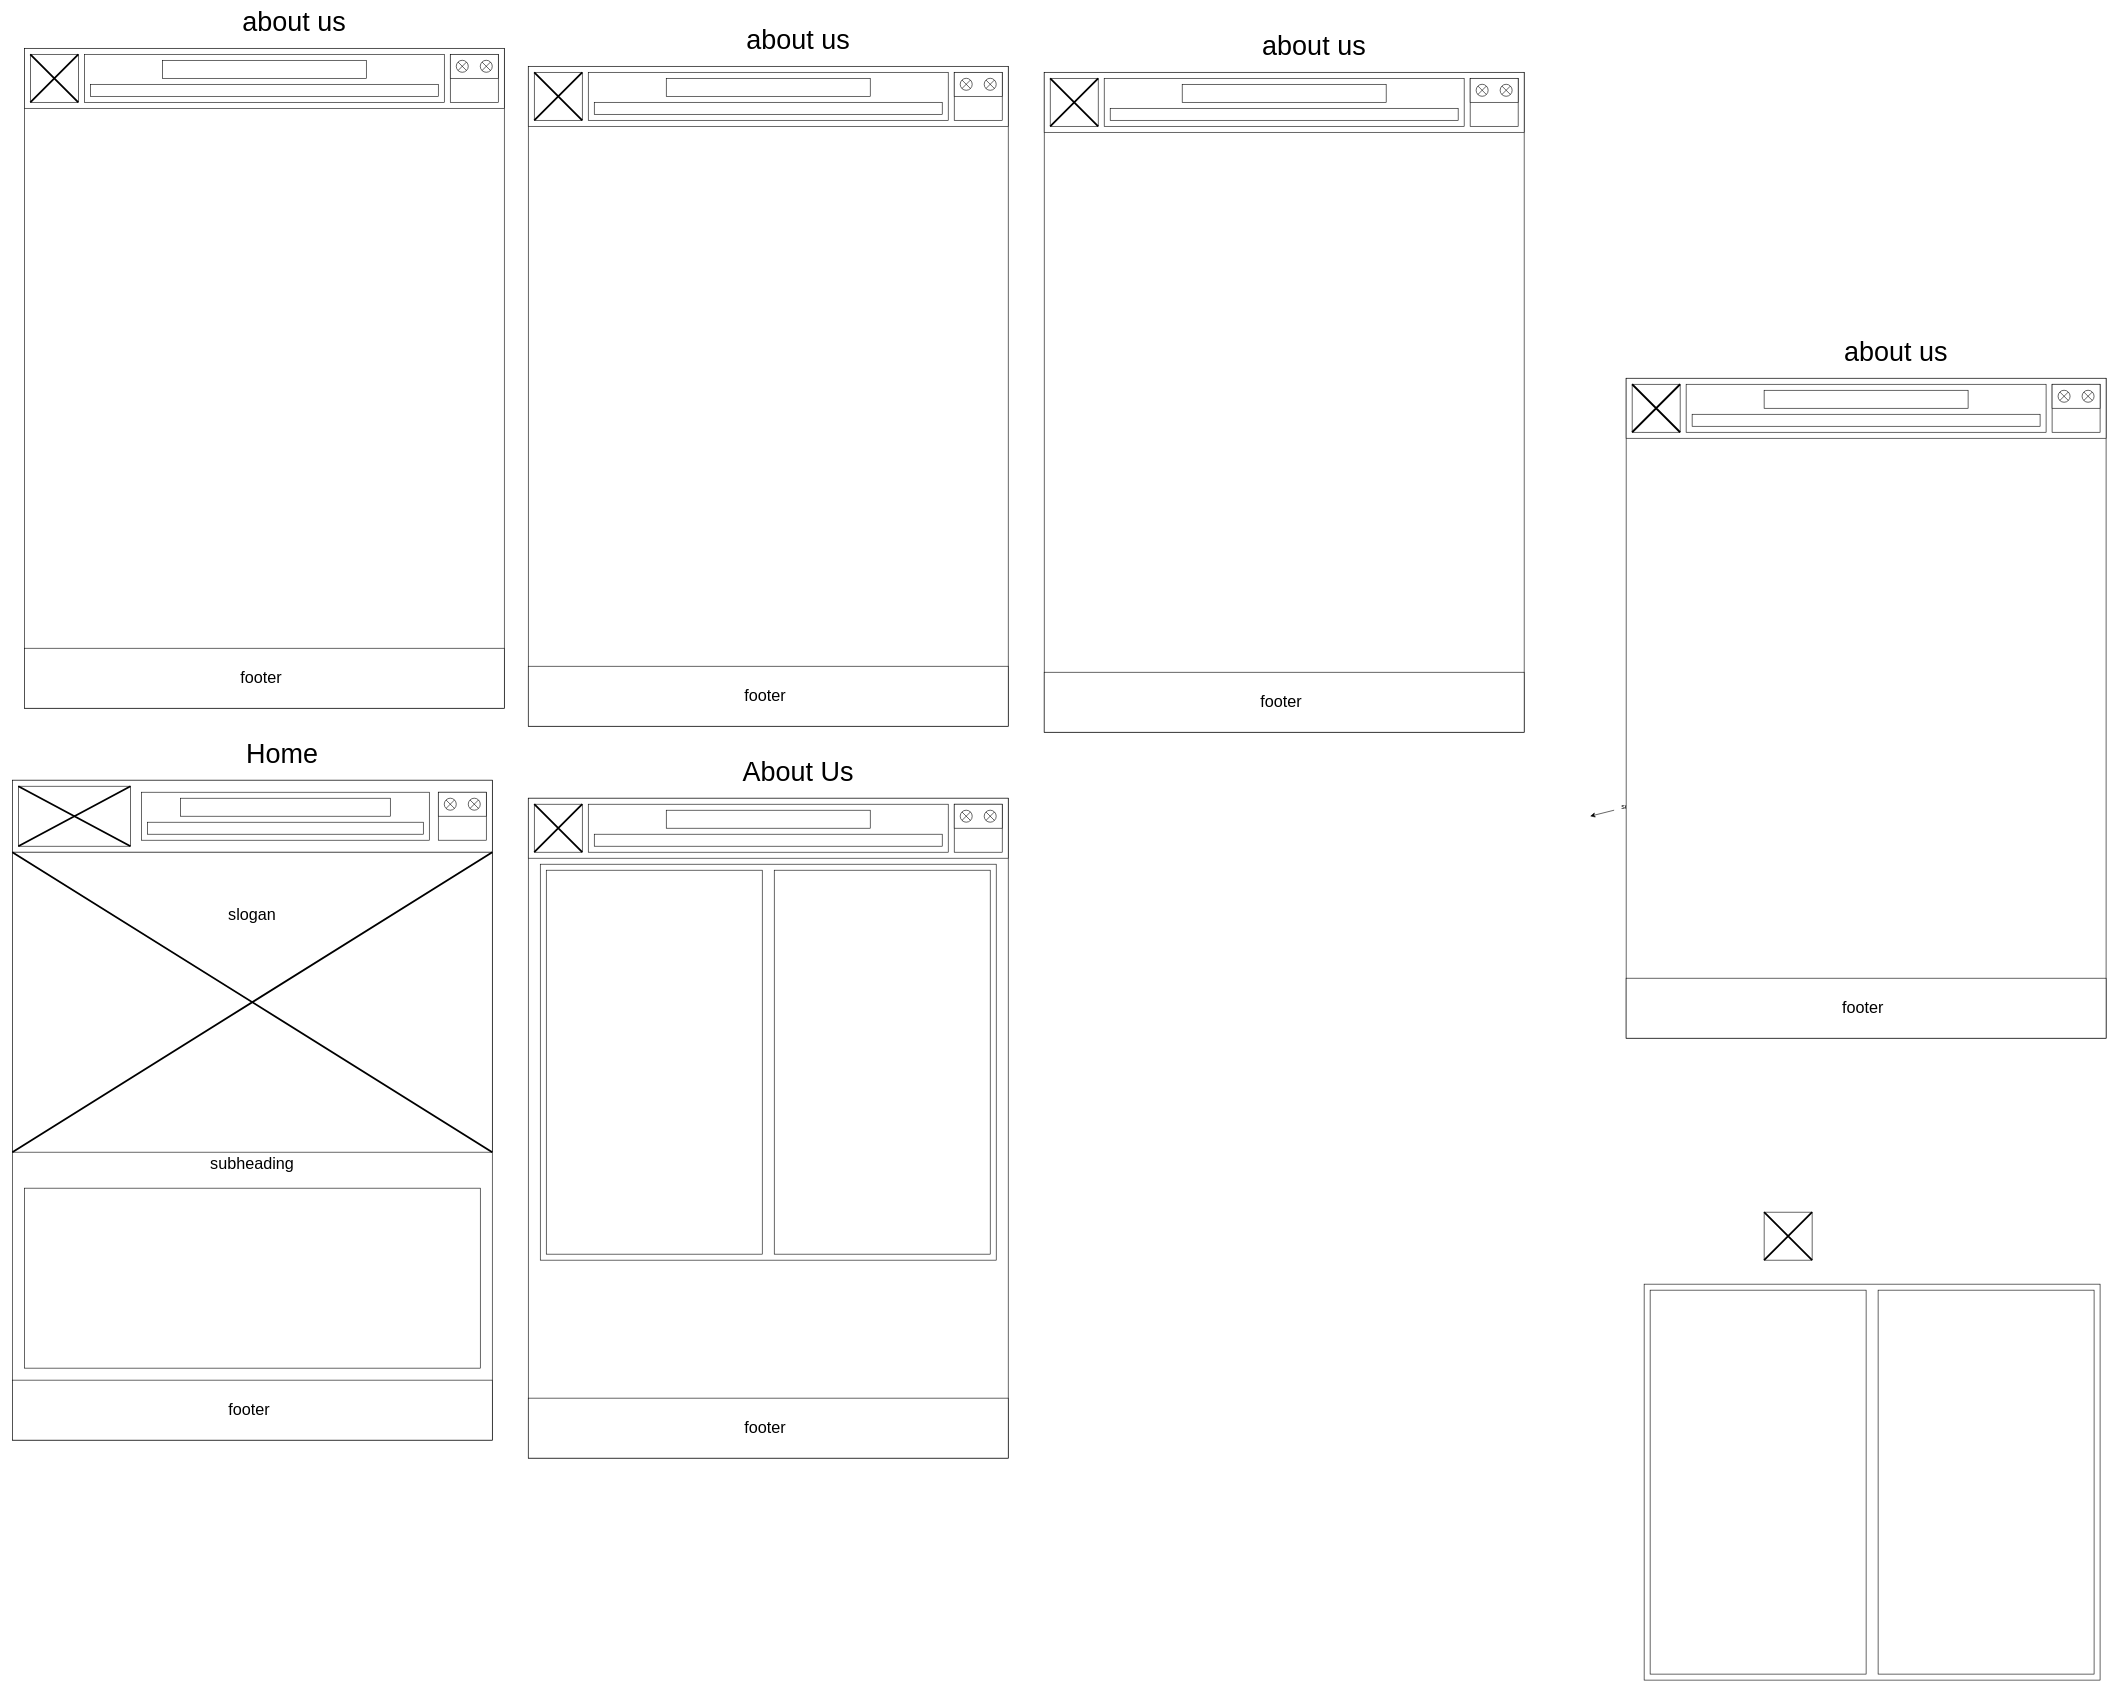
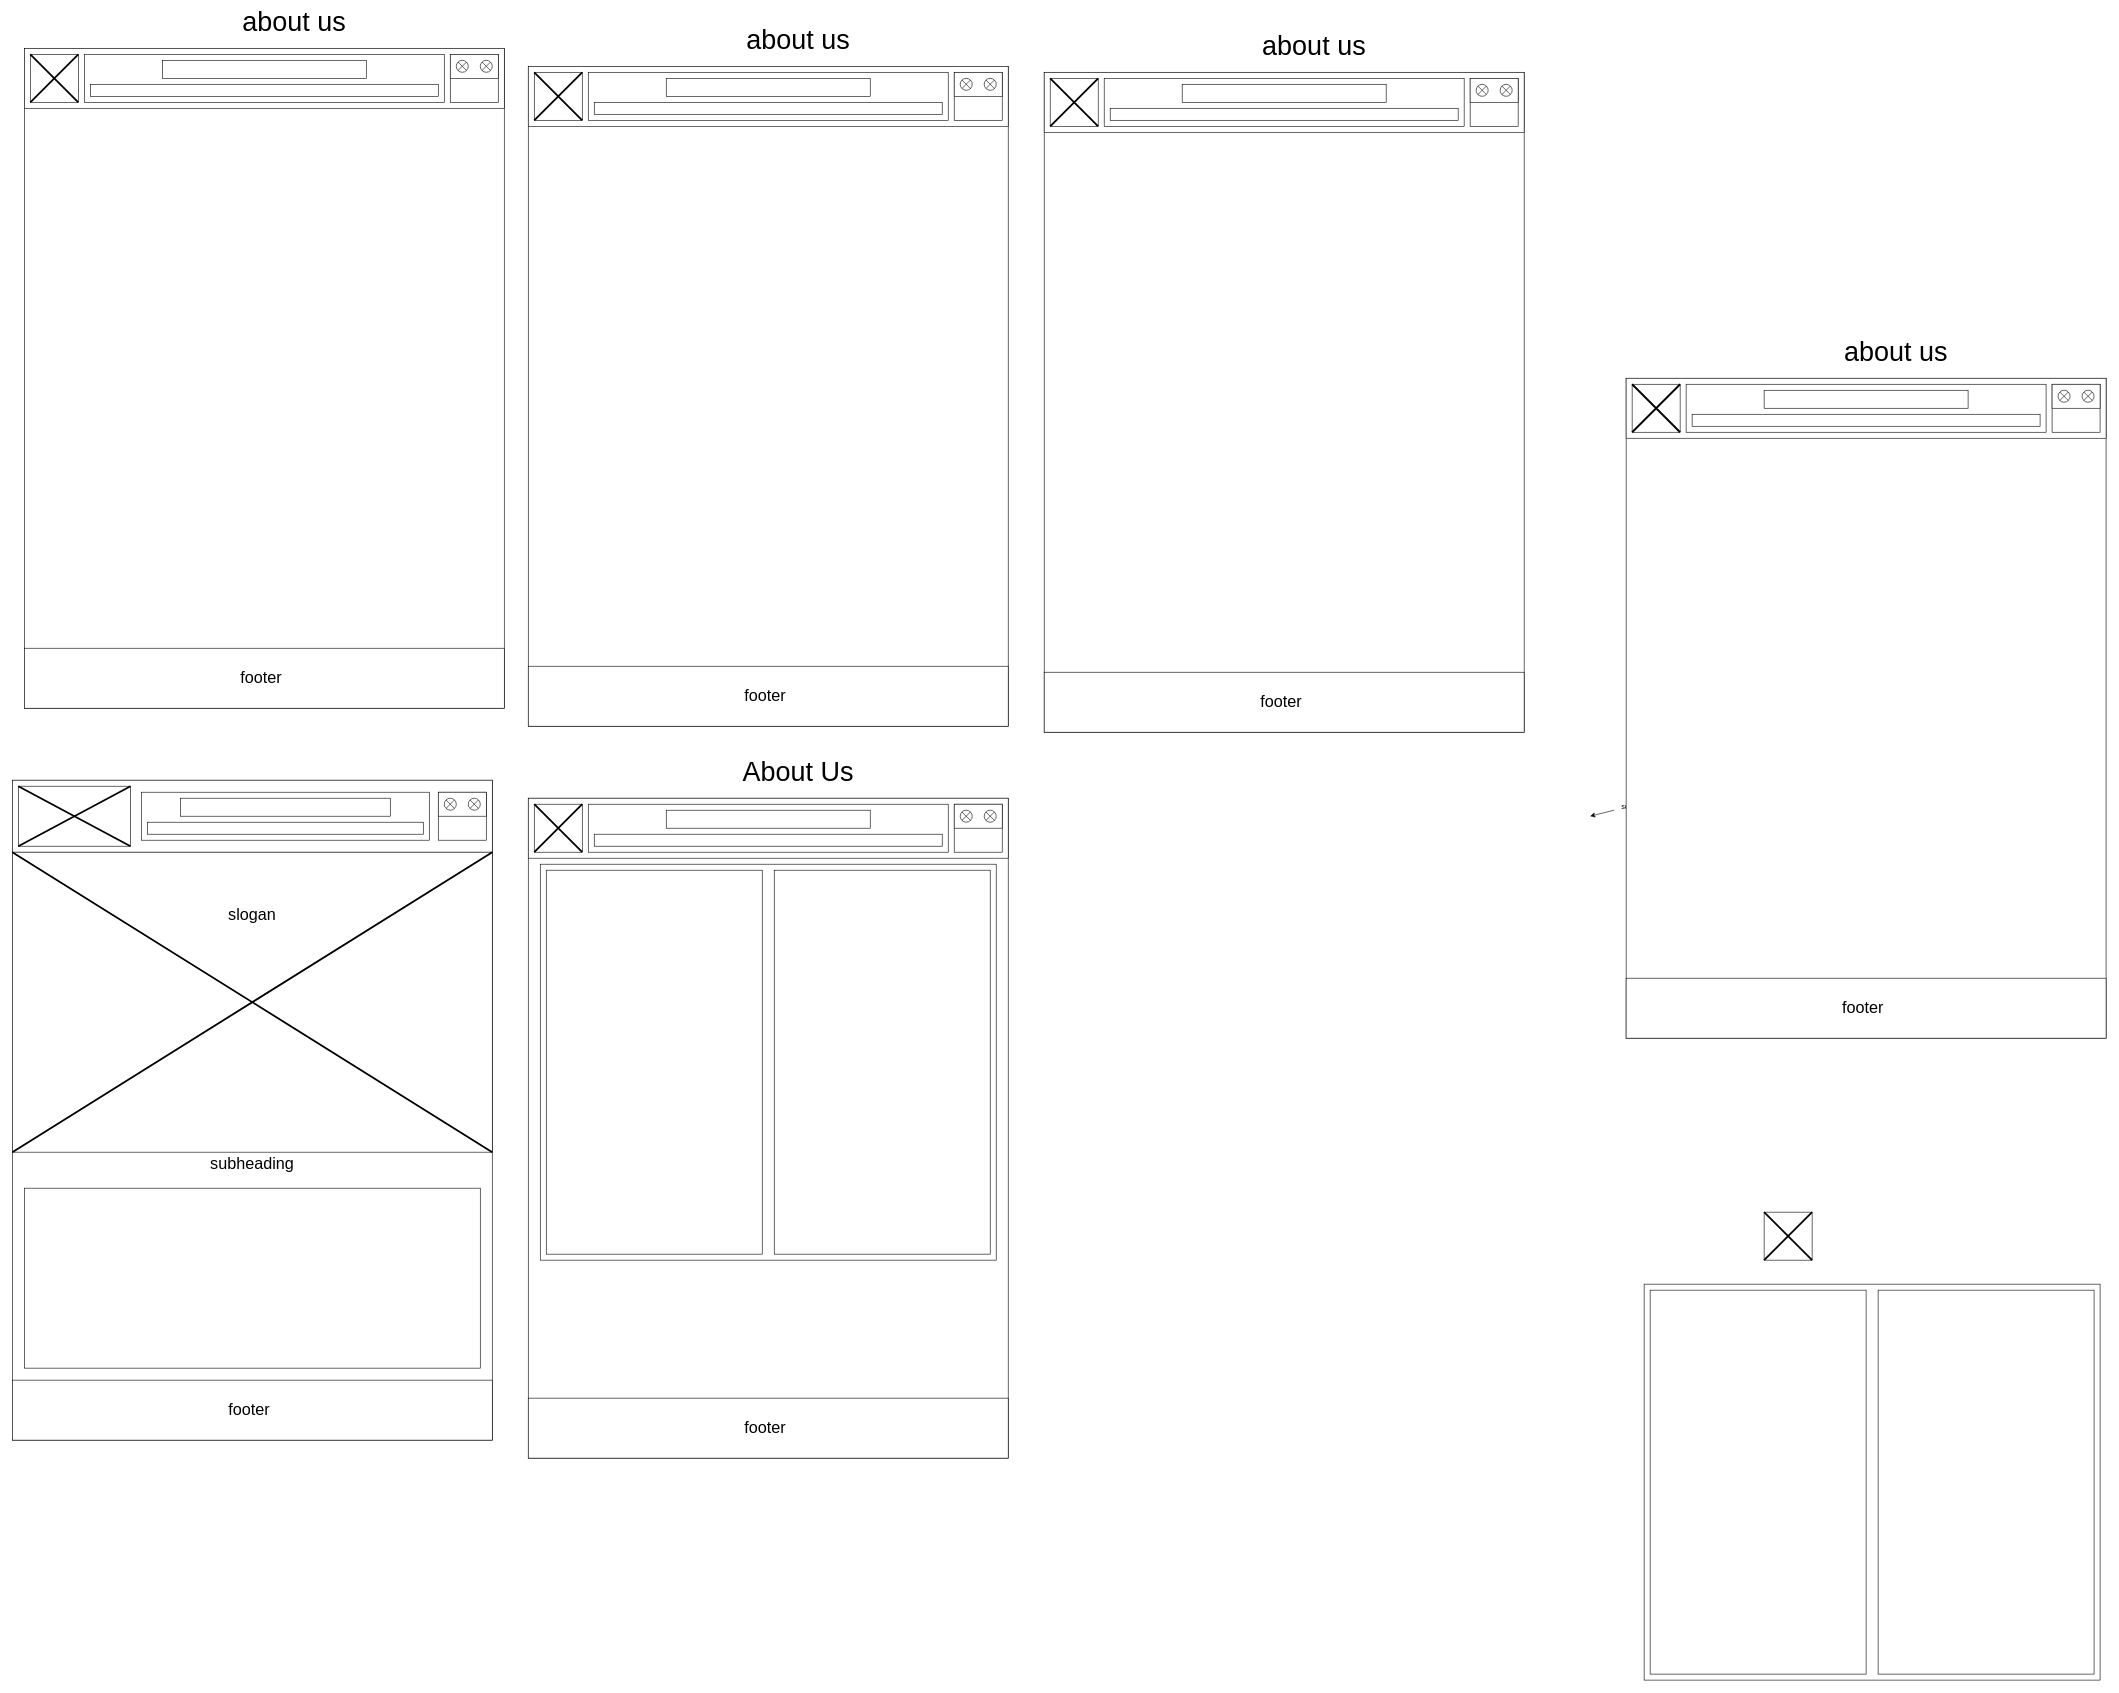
node "Home": removed
